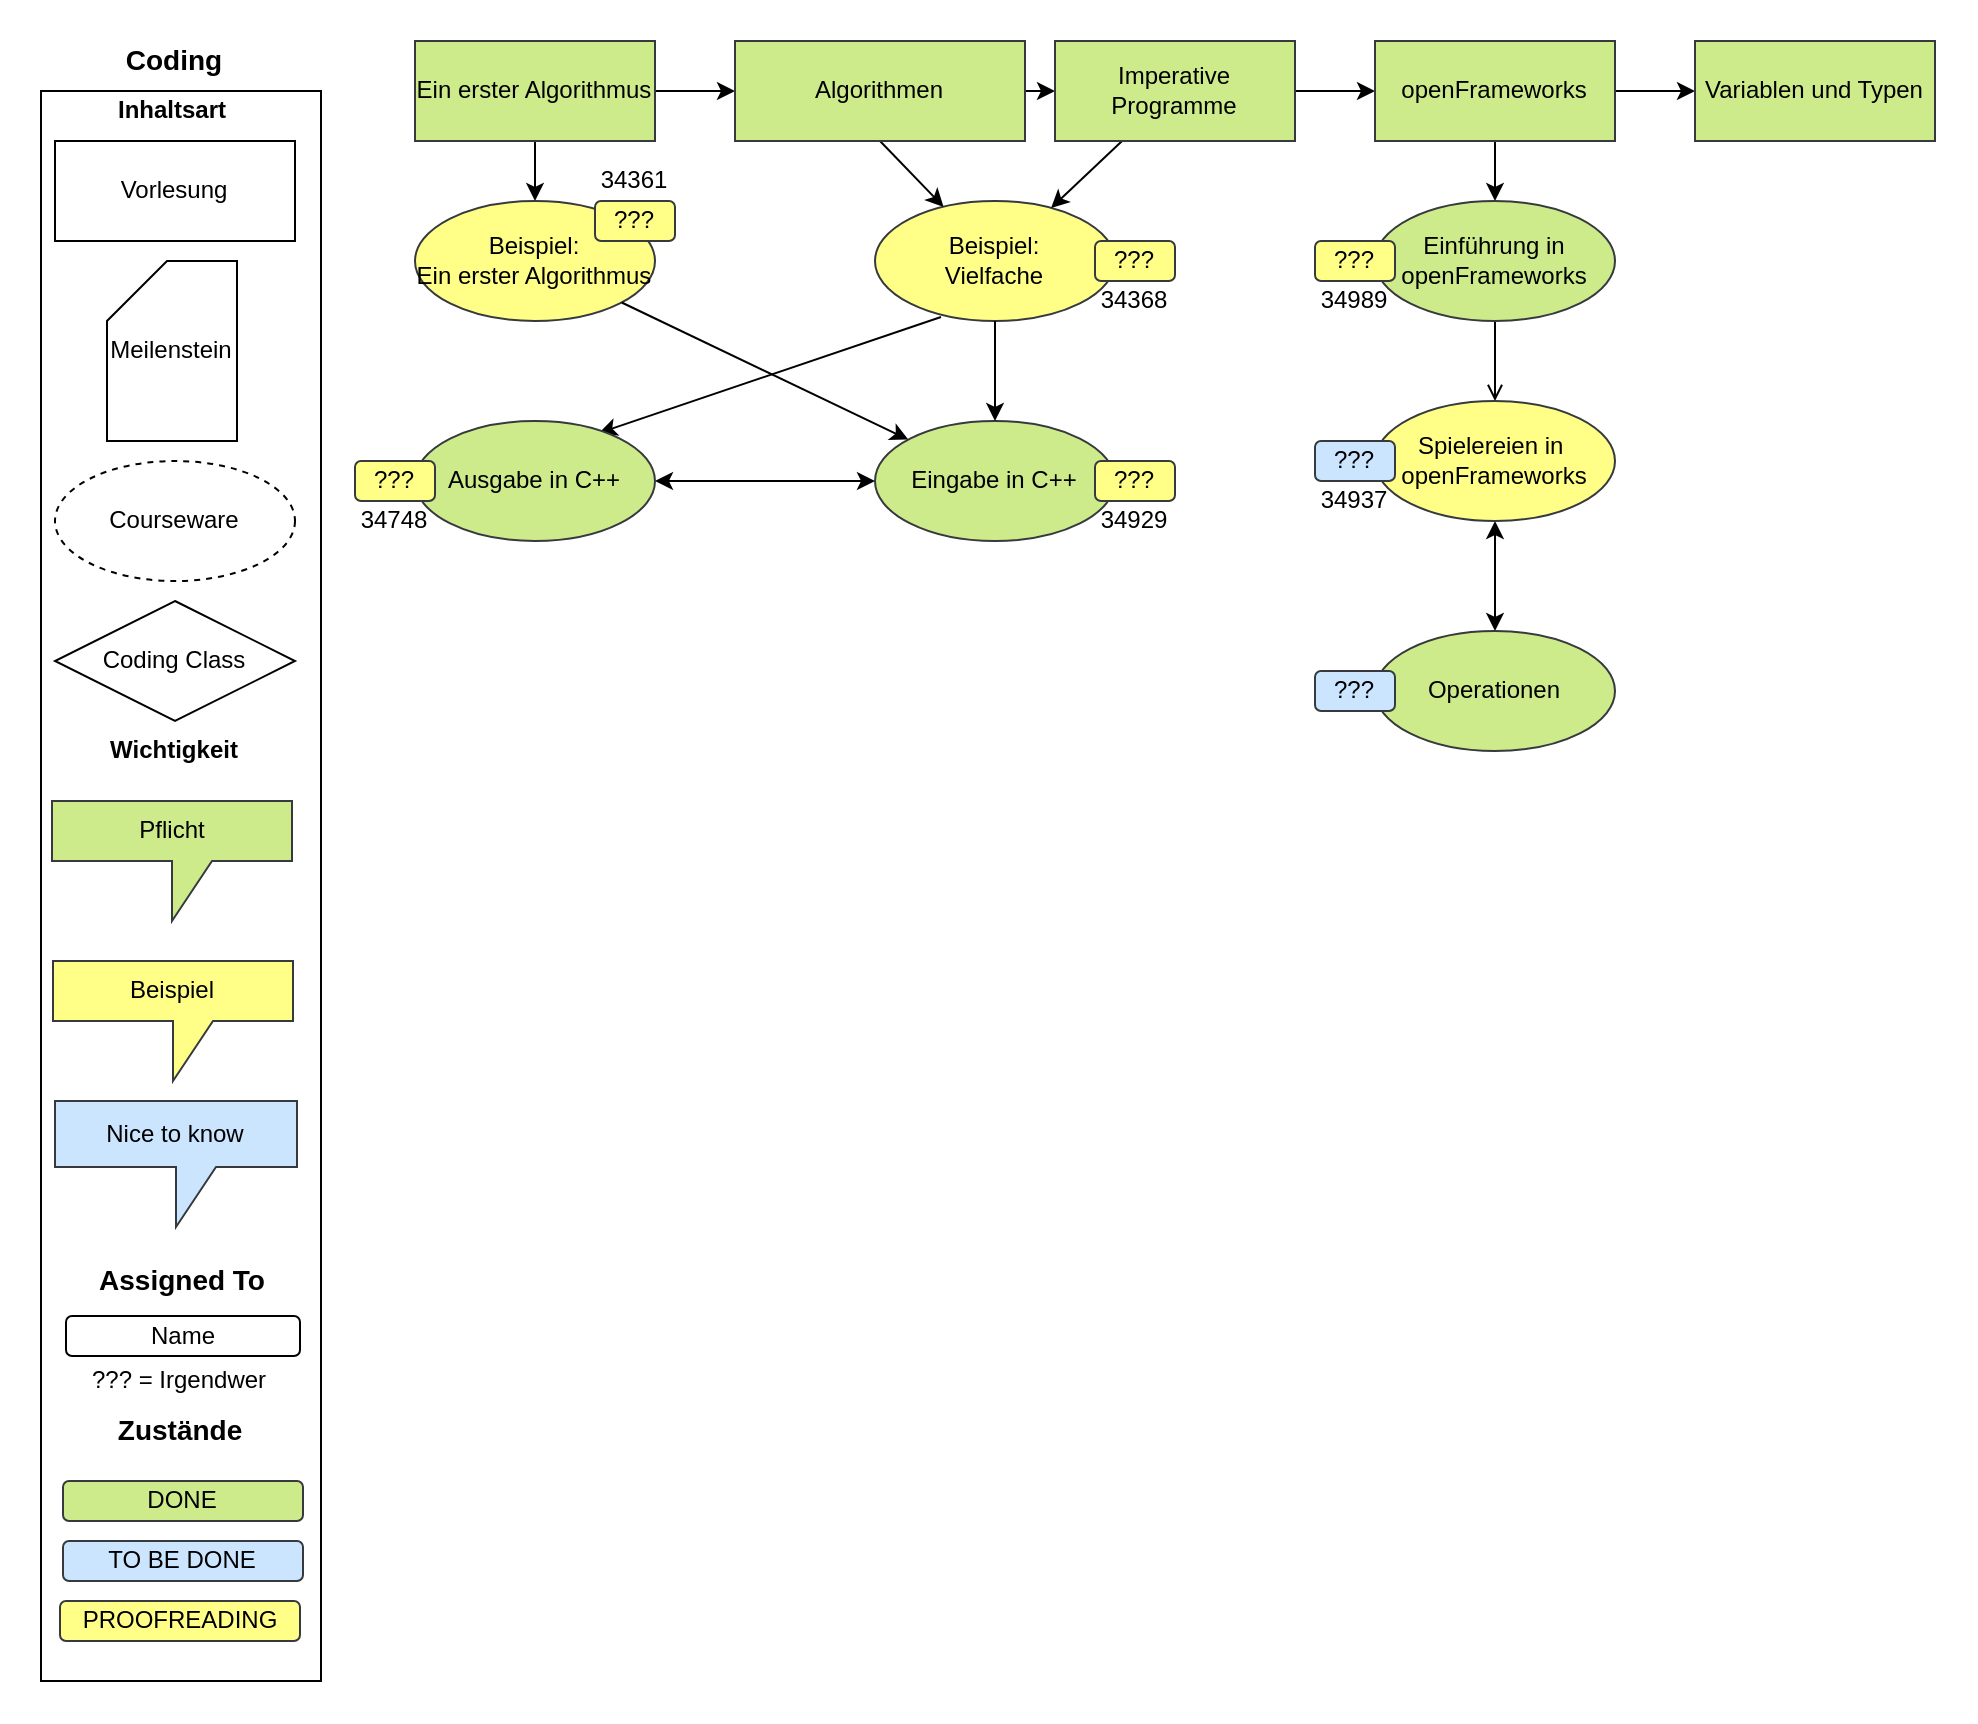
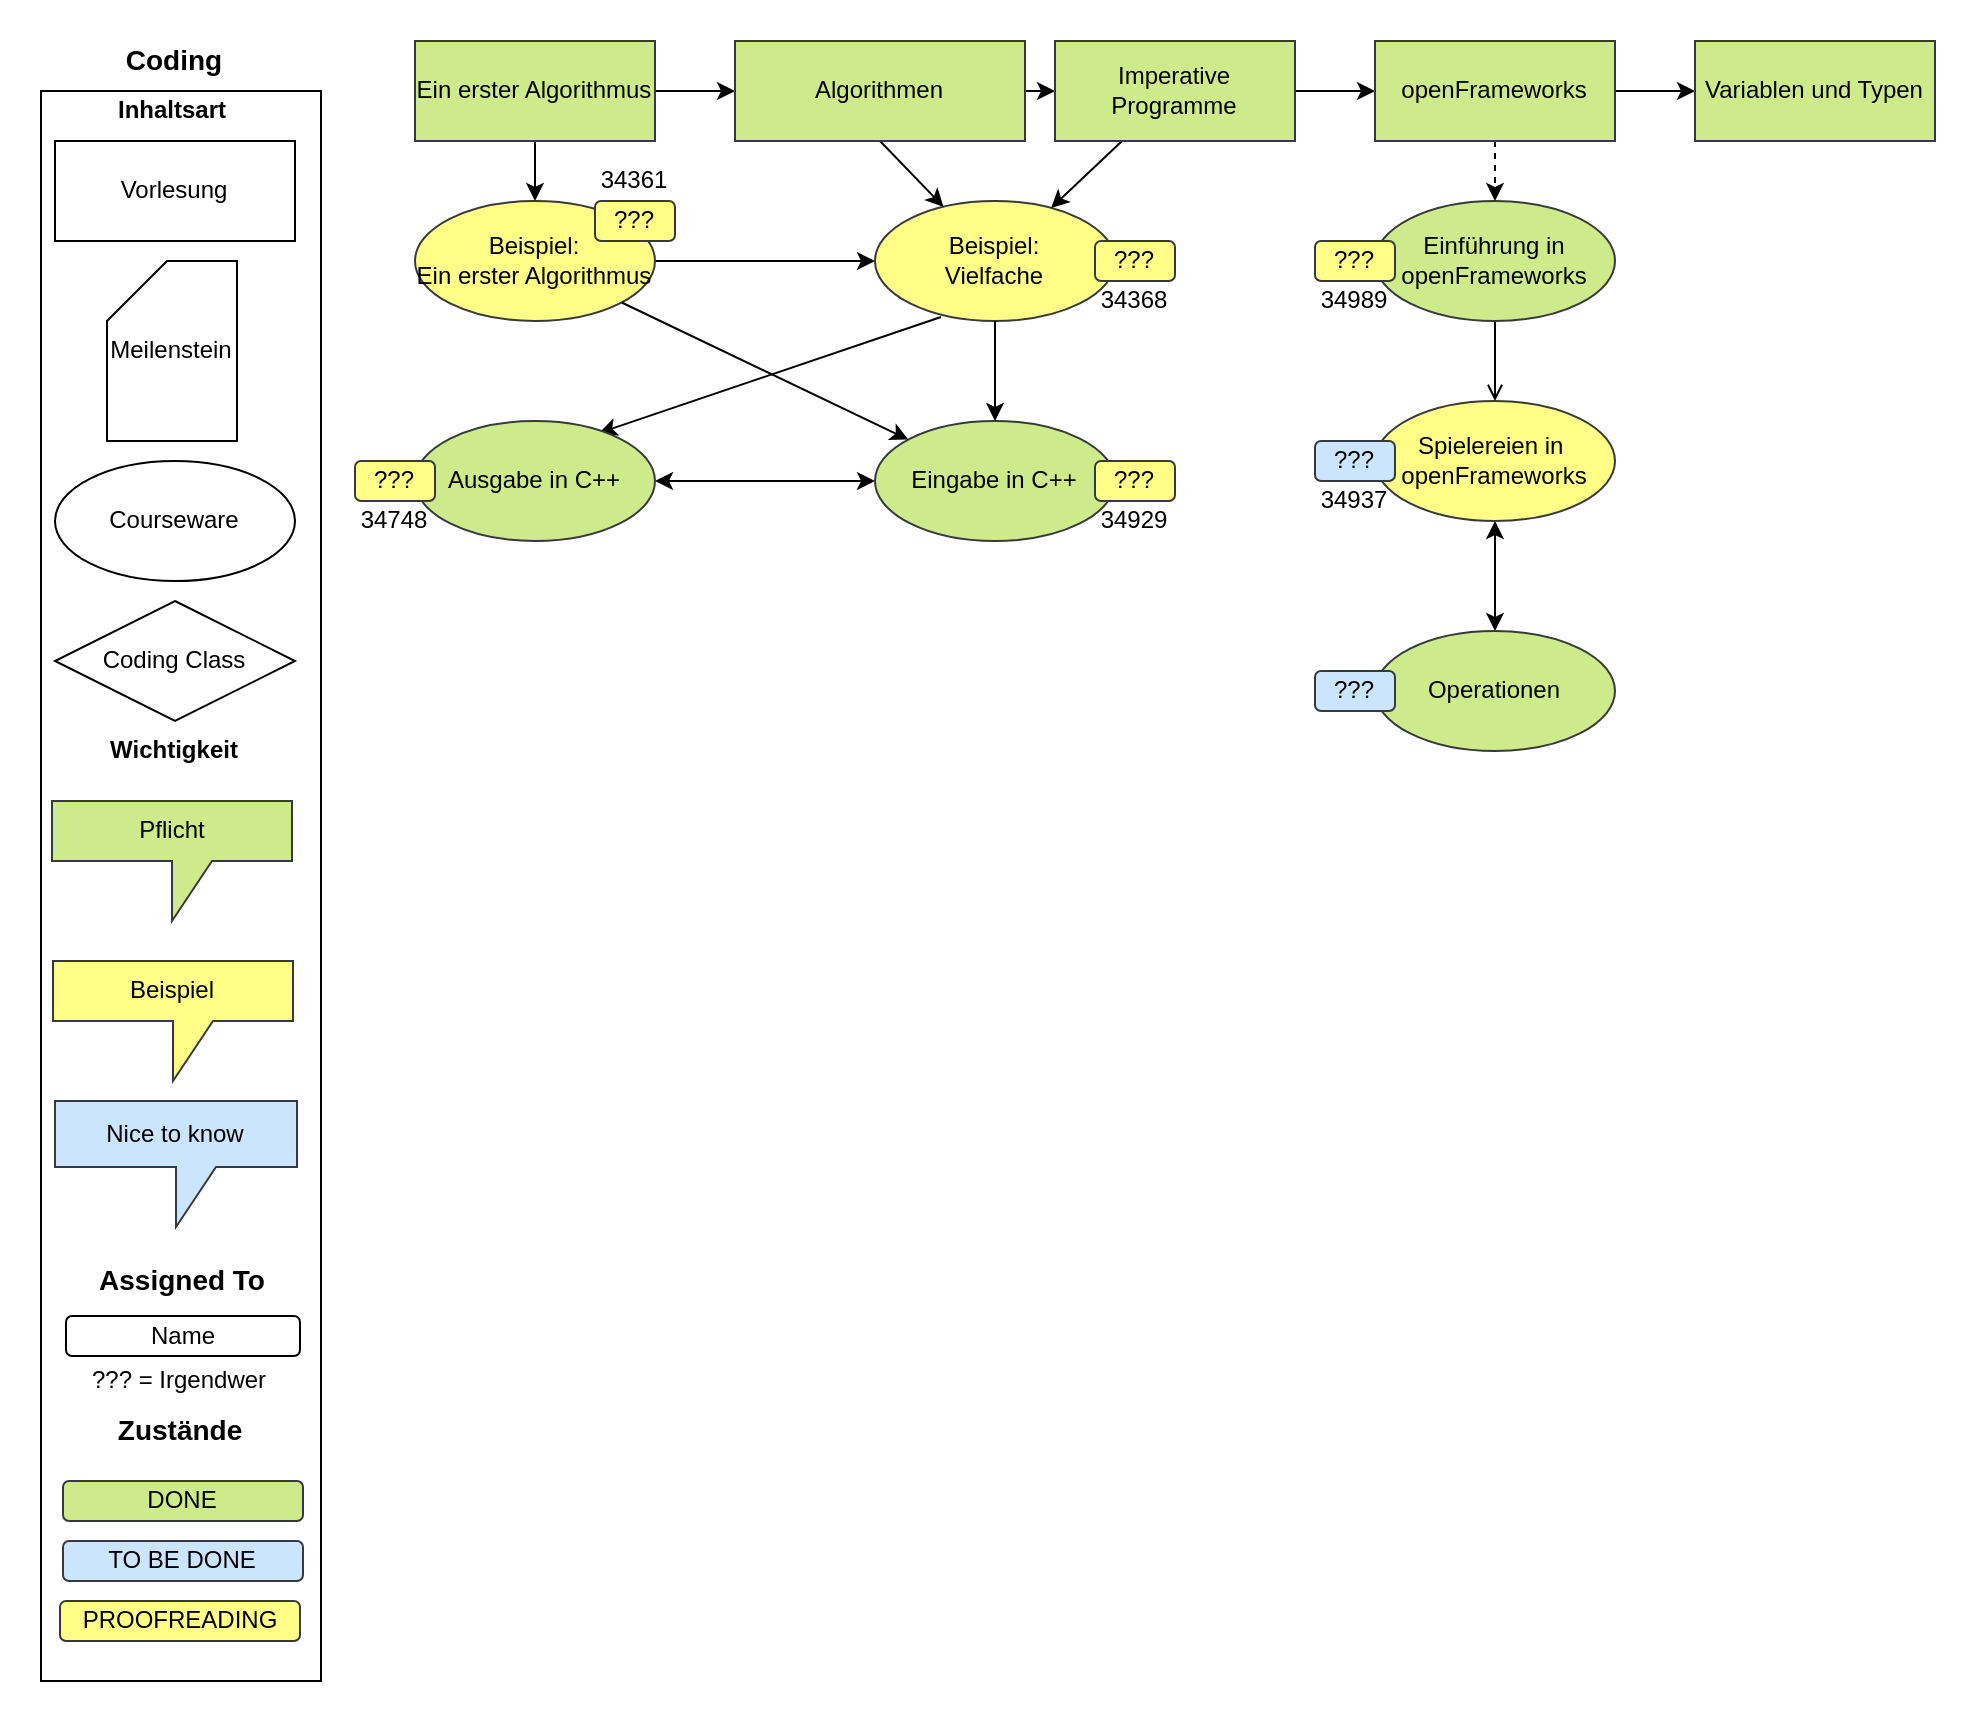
edge "openFrameworks" -> "Einführung in openFrameworks": style solid -> dashed
edge "Beispiel: Ein erster Algorithmus" -> "Beispiel: Vielfache": added
node "Courseware": style dashed -> solid
